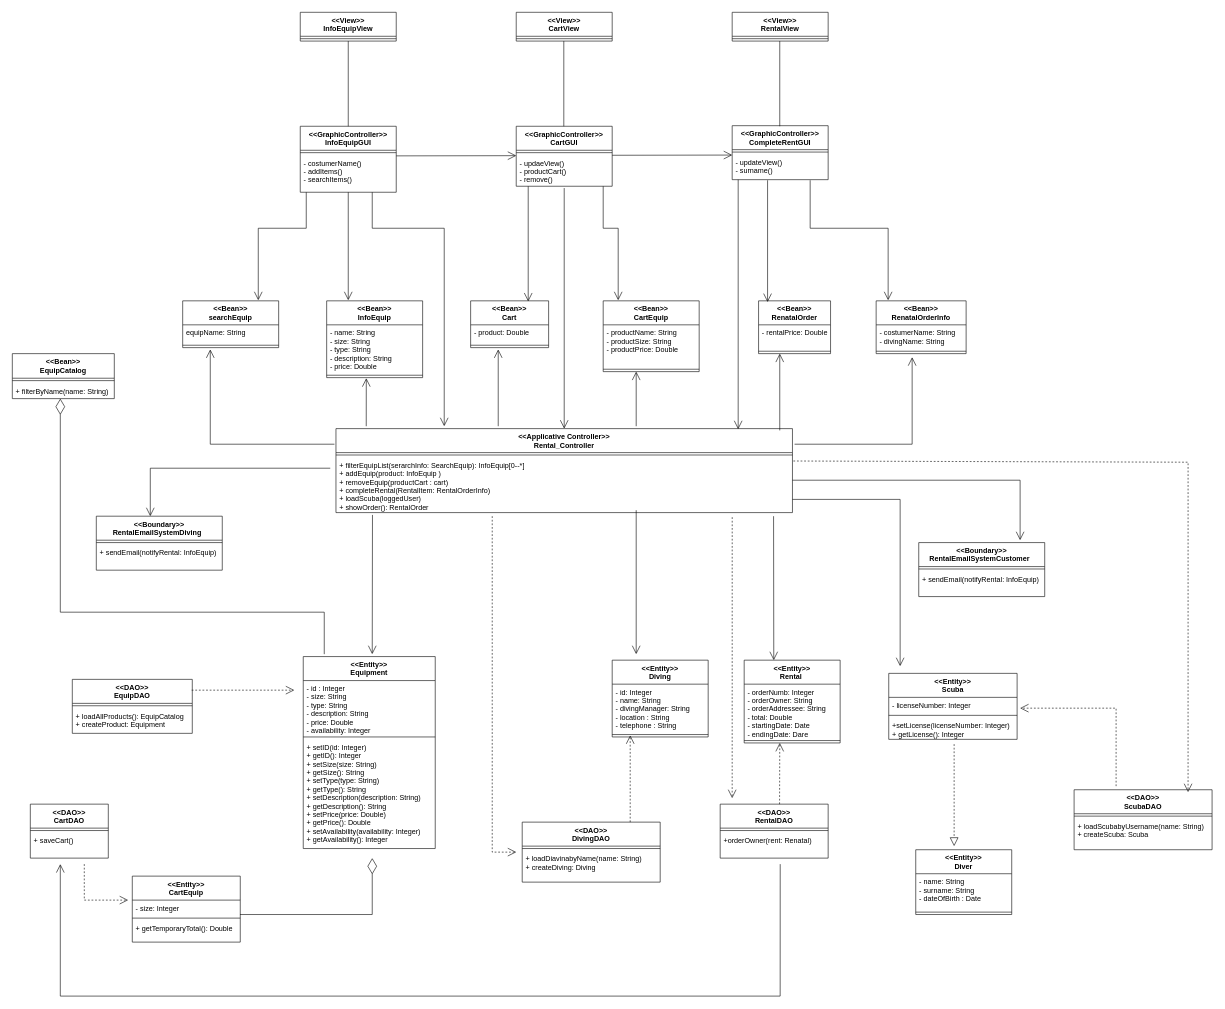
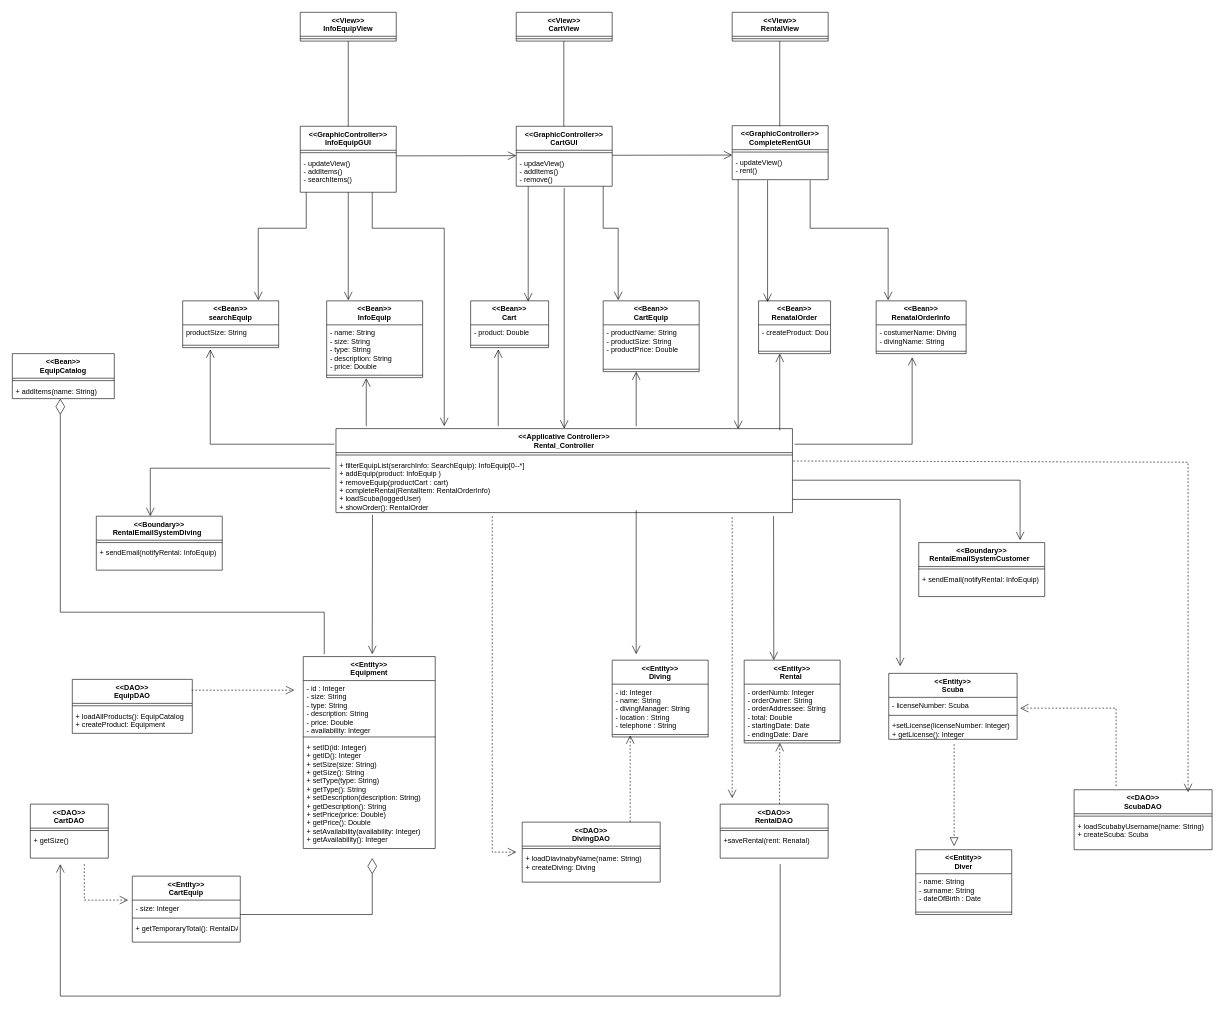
node "- costumerName() - addItems() - searchItems()": label "- costumerName() - addItems() - searchItems()" -> "- updateView() - addItems() - searchItems()"
node "- updaeView() - productCart() - remove()": label "- updaeView() - productCart() - remove()" -> "- updaeView() - addItems() - remove()"
node "- updateView() - surname()": label "- updateView() - surname()" -> "- updateView() - rent()"
node "equipName: String": label "equipName: String" -> "productSize: String"
node "- rentalPrice: Double": label "- rentalPrice: Double" -> "- createProduct: Double"
node "- costumerName: String - divingName: String": label "- costumerName: String - divingName: String" -> "- costumerName: Diving - divingName: String"
node "+ filterByName(name: String)": label "+ filterByName(name: String)" -> "+ addItems(name: String)"
node "- licenseNumber: Integer": label "- licenseNumber: Integer" -> "- licenseNumber: Scuba"
node "+ saveCart()": label "+ saveCart()" -> "+ getSize()"
node "+orderOwner(rent: Renatal)": label "+orderOwner(rent: Renatal)" -> "+saveRental(rent: Renatal)"
node "+ getTemporaryTotal(): Double": label "+ getTemporaryTotal(): Double" -> "+ getTemporaryTotal(): RentalDAO"
